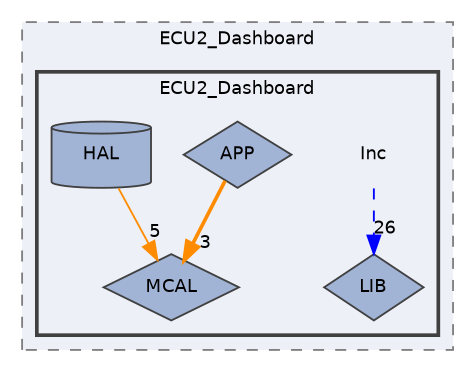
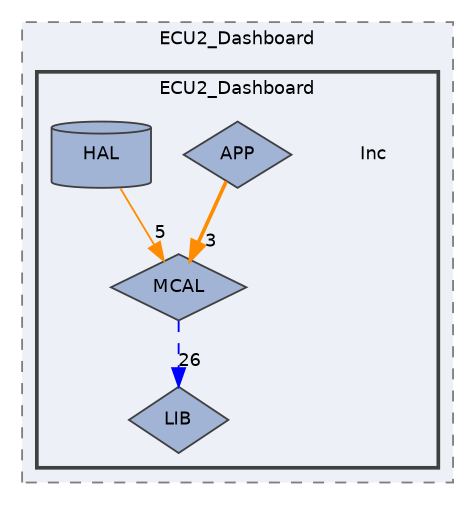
edge "Inc" -> "LIB": now "MCAL" -> "LIB"
